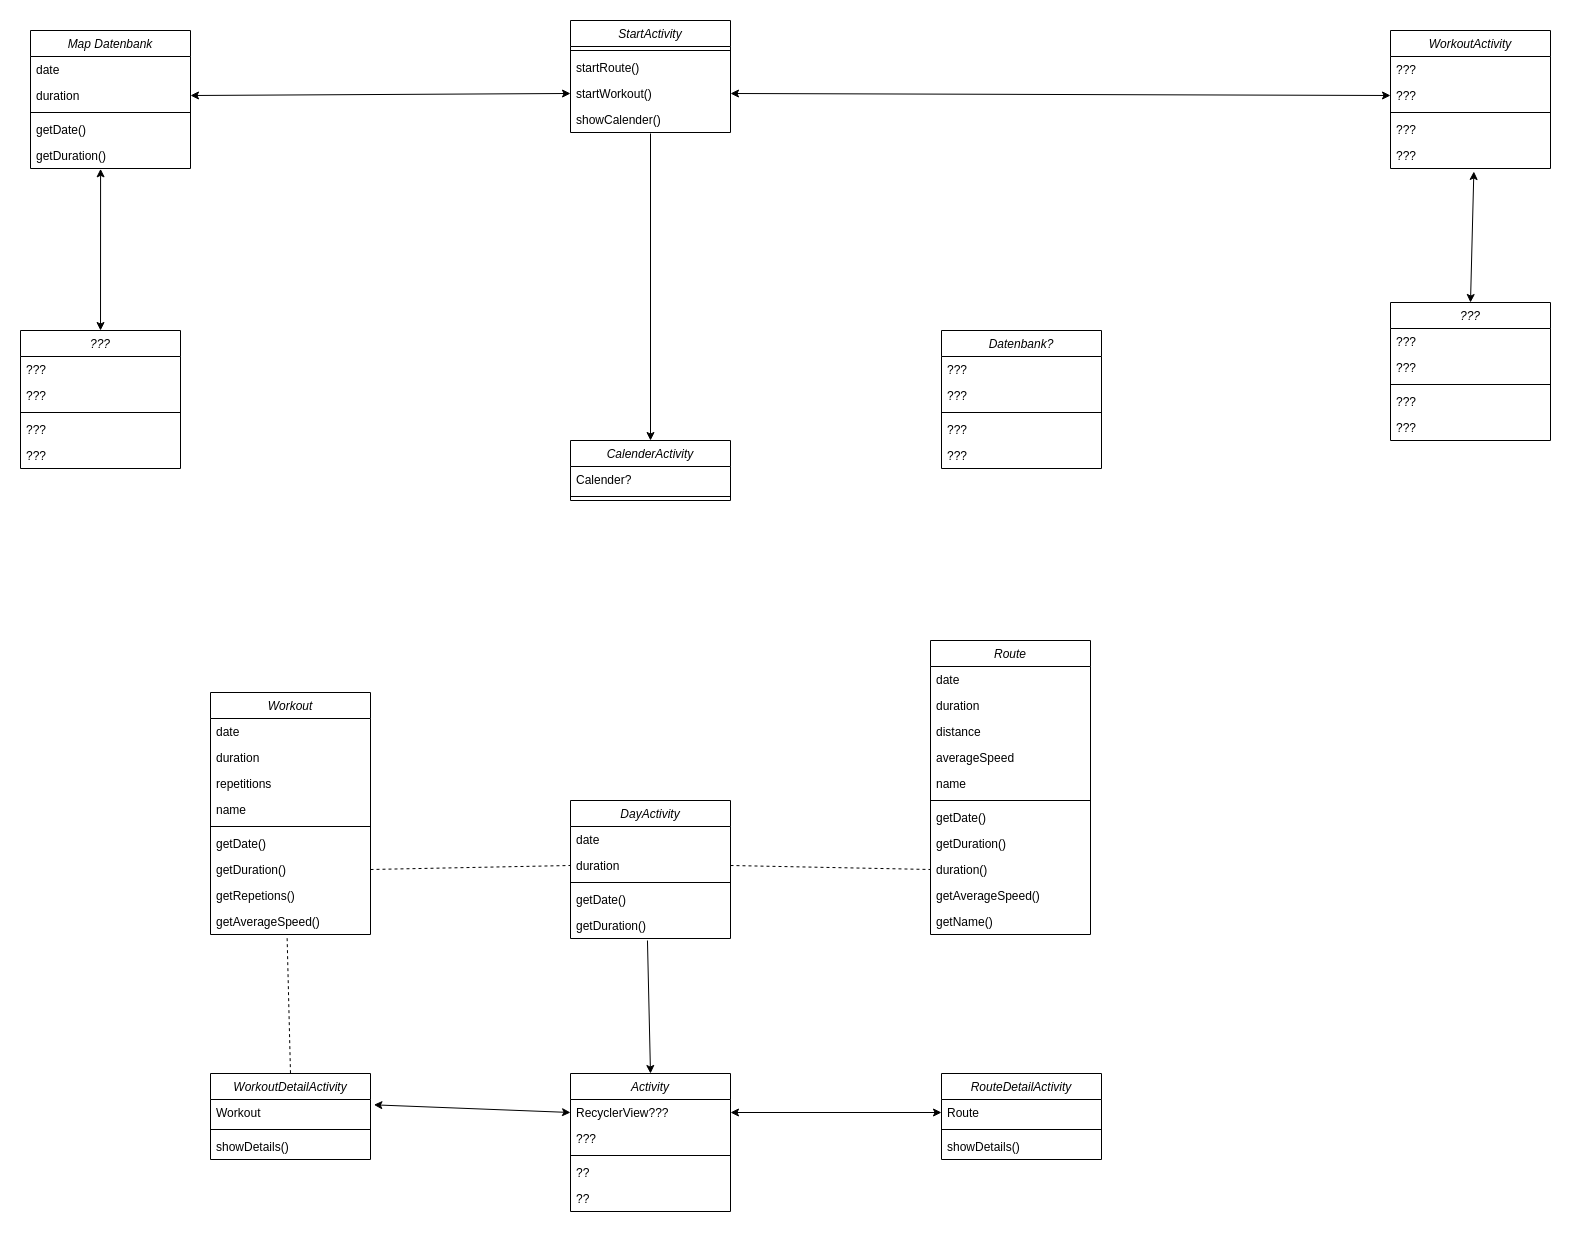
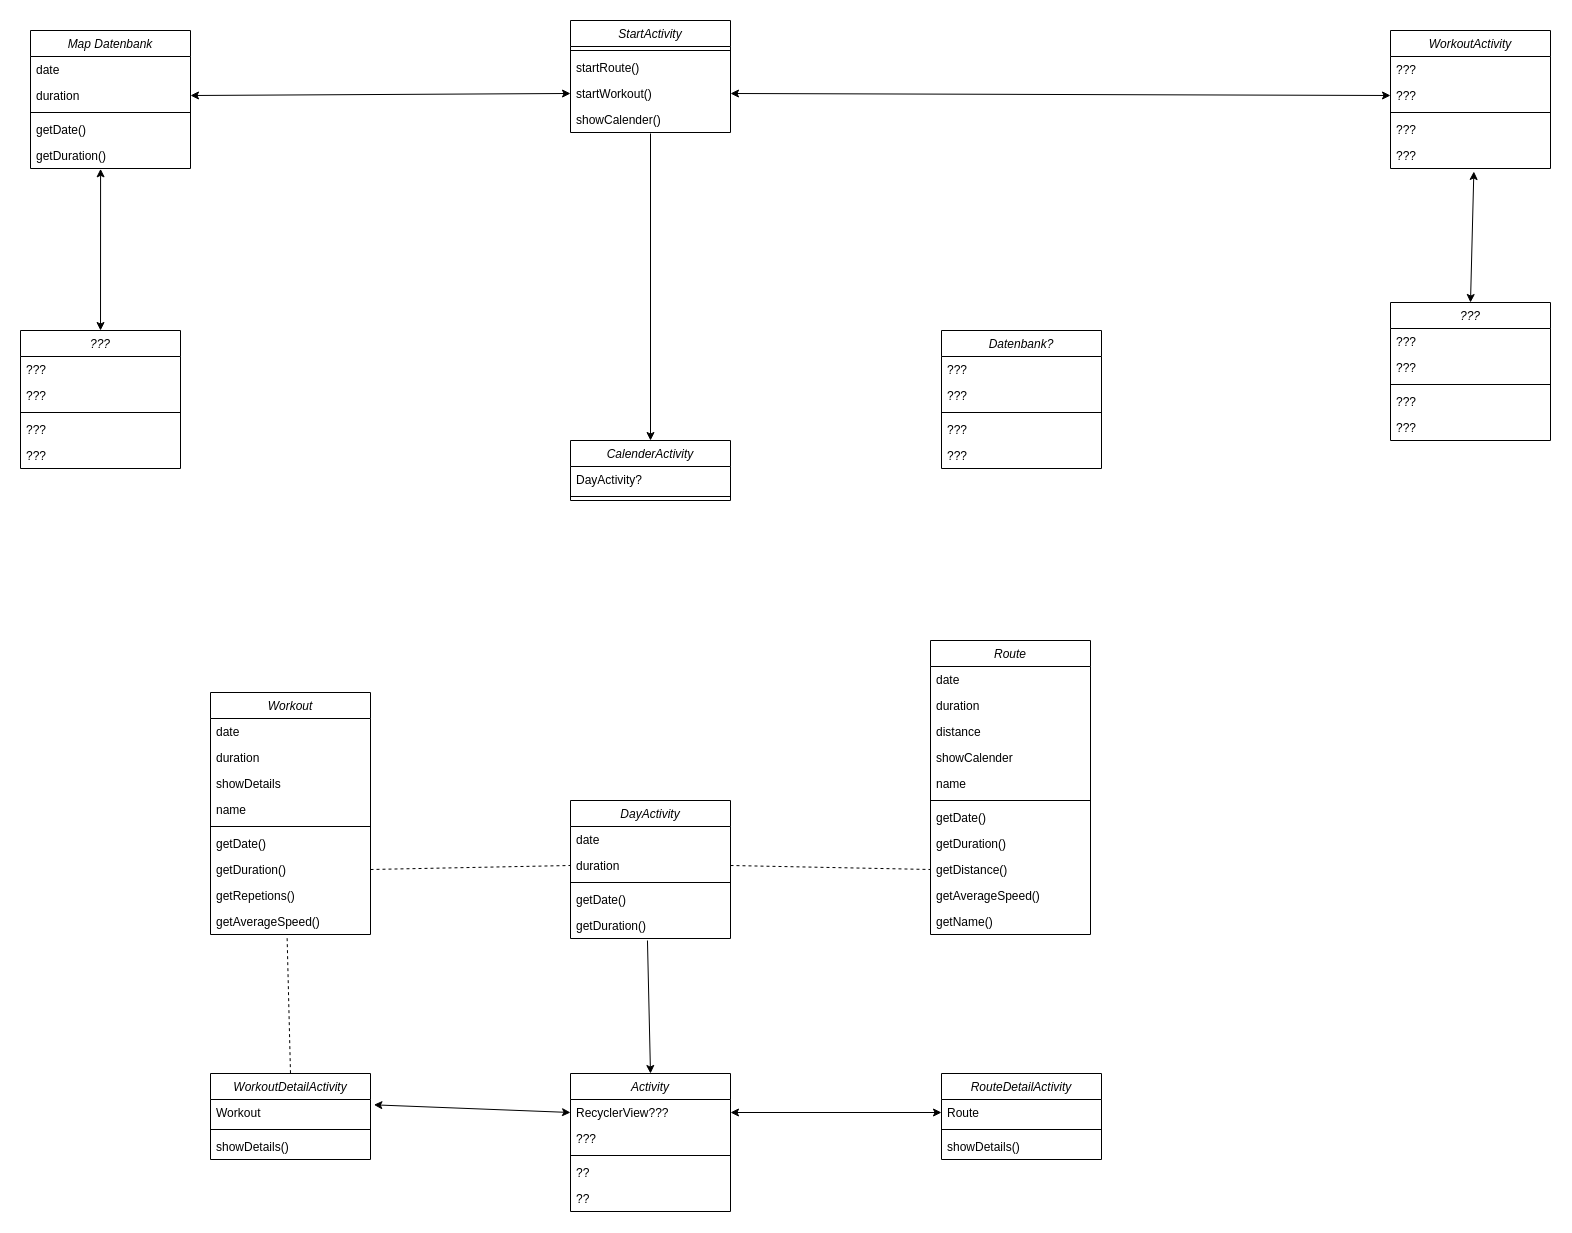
node "Calender?": label "Calender?" -> "DayActivity?"
node "averageSpeed": label "averageSpeed" -> "showCalender"
node "repetitions": label "repetitions" -> "showDetails"
node "duration()": label "duration()" -> "getDistance()"
